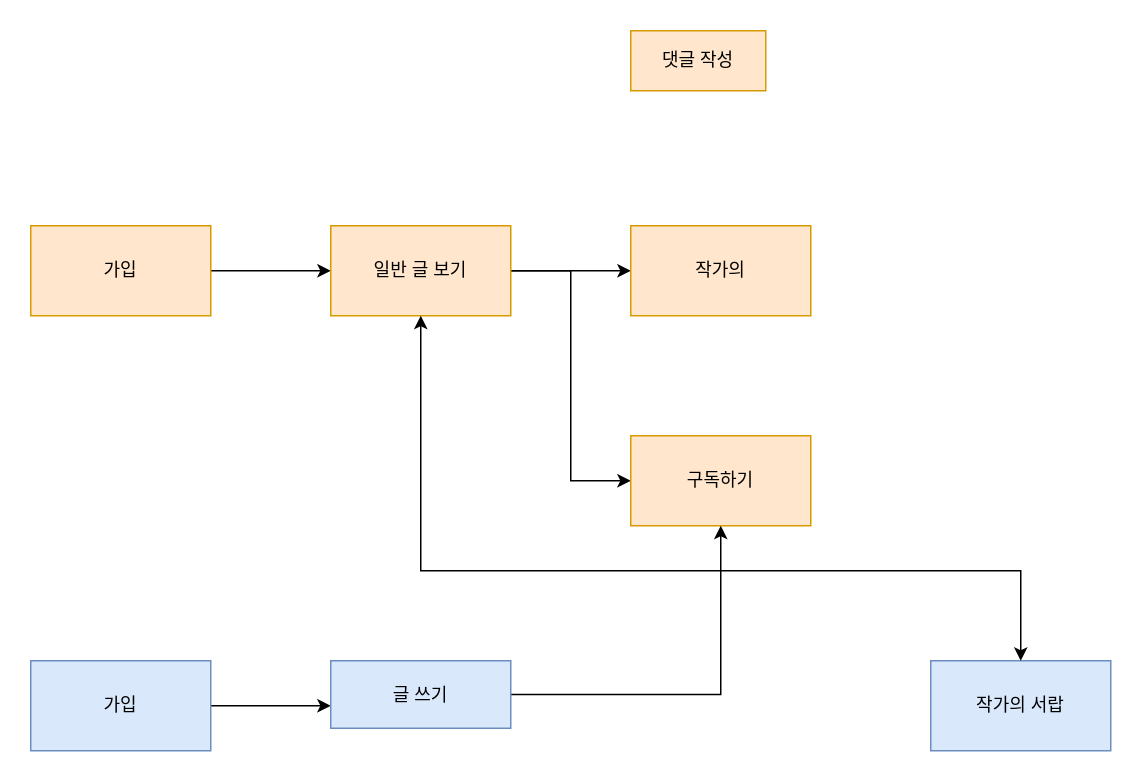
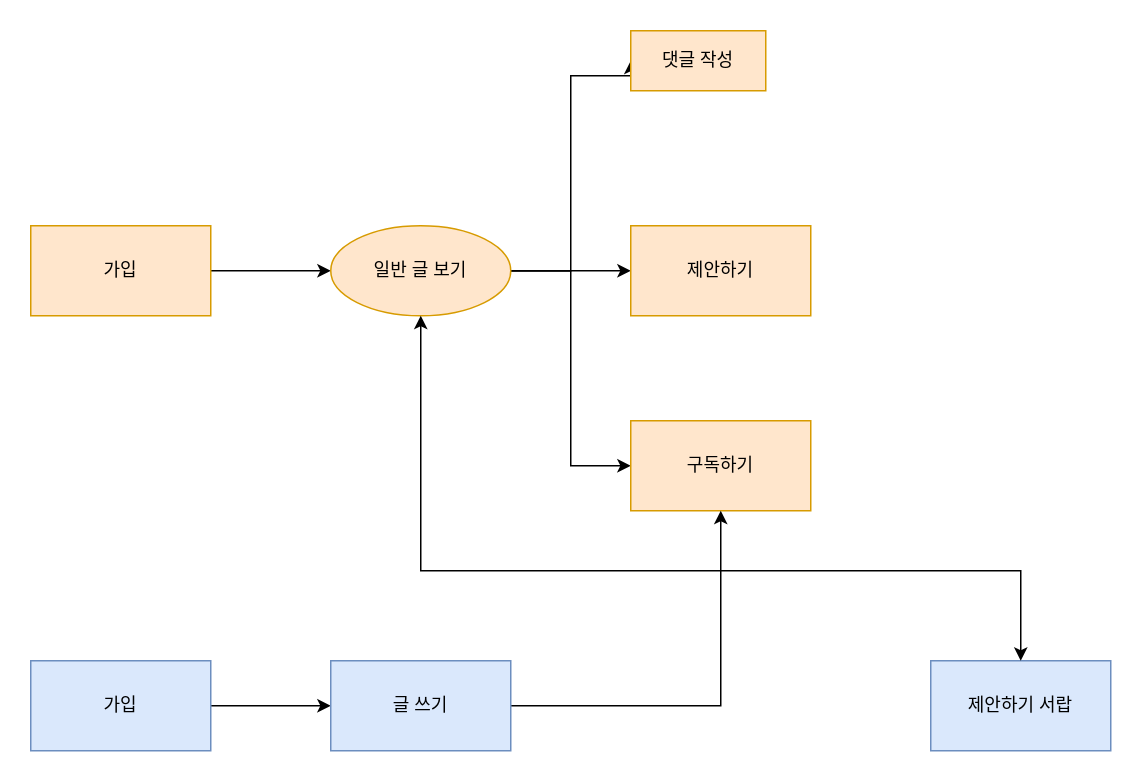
edge "일반 글 보기" -> "댓글 작성": added
node "일반 글 보기": shape rectangle -> ellipse
node "작가의": label "작가의" -> "제안하기"
node "구독하기": moved (721, 481) -> (721, 466)
node "글 쓰기": size 180x68 -> 180x90
node "작가의 서랍": label "작가의 서랍" -> "제안하기 서랍"
